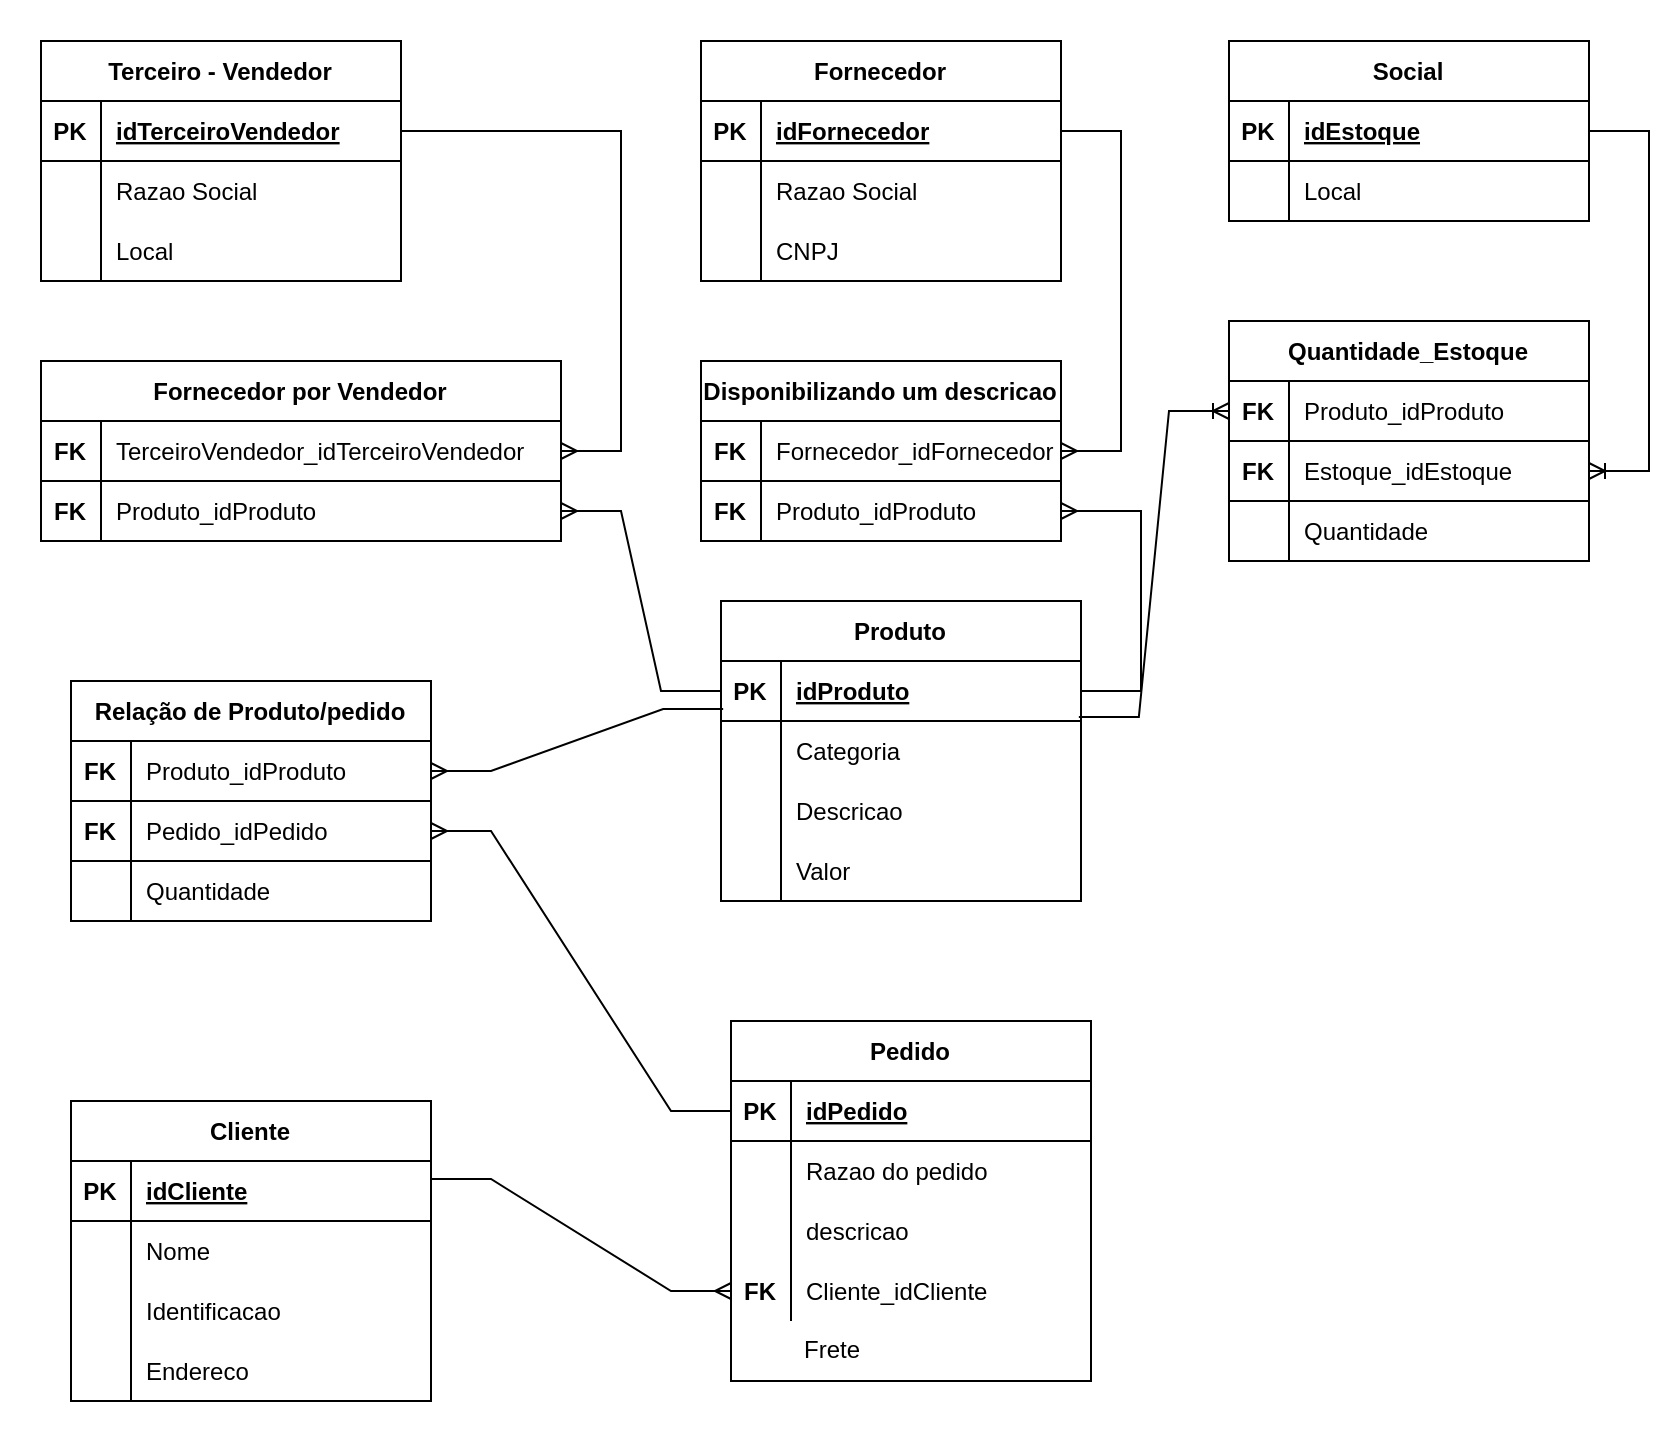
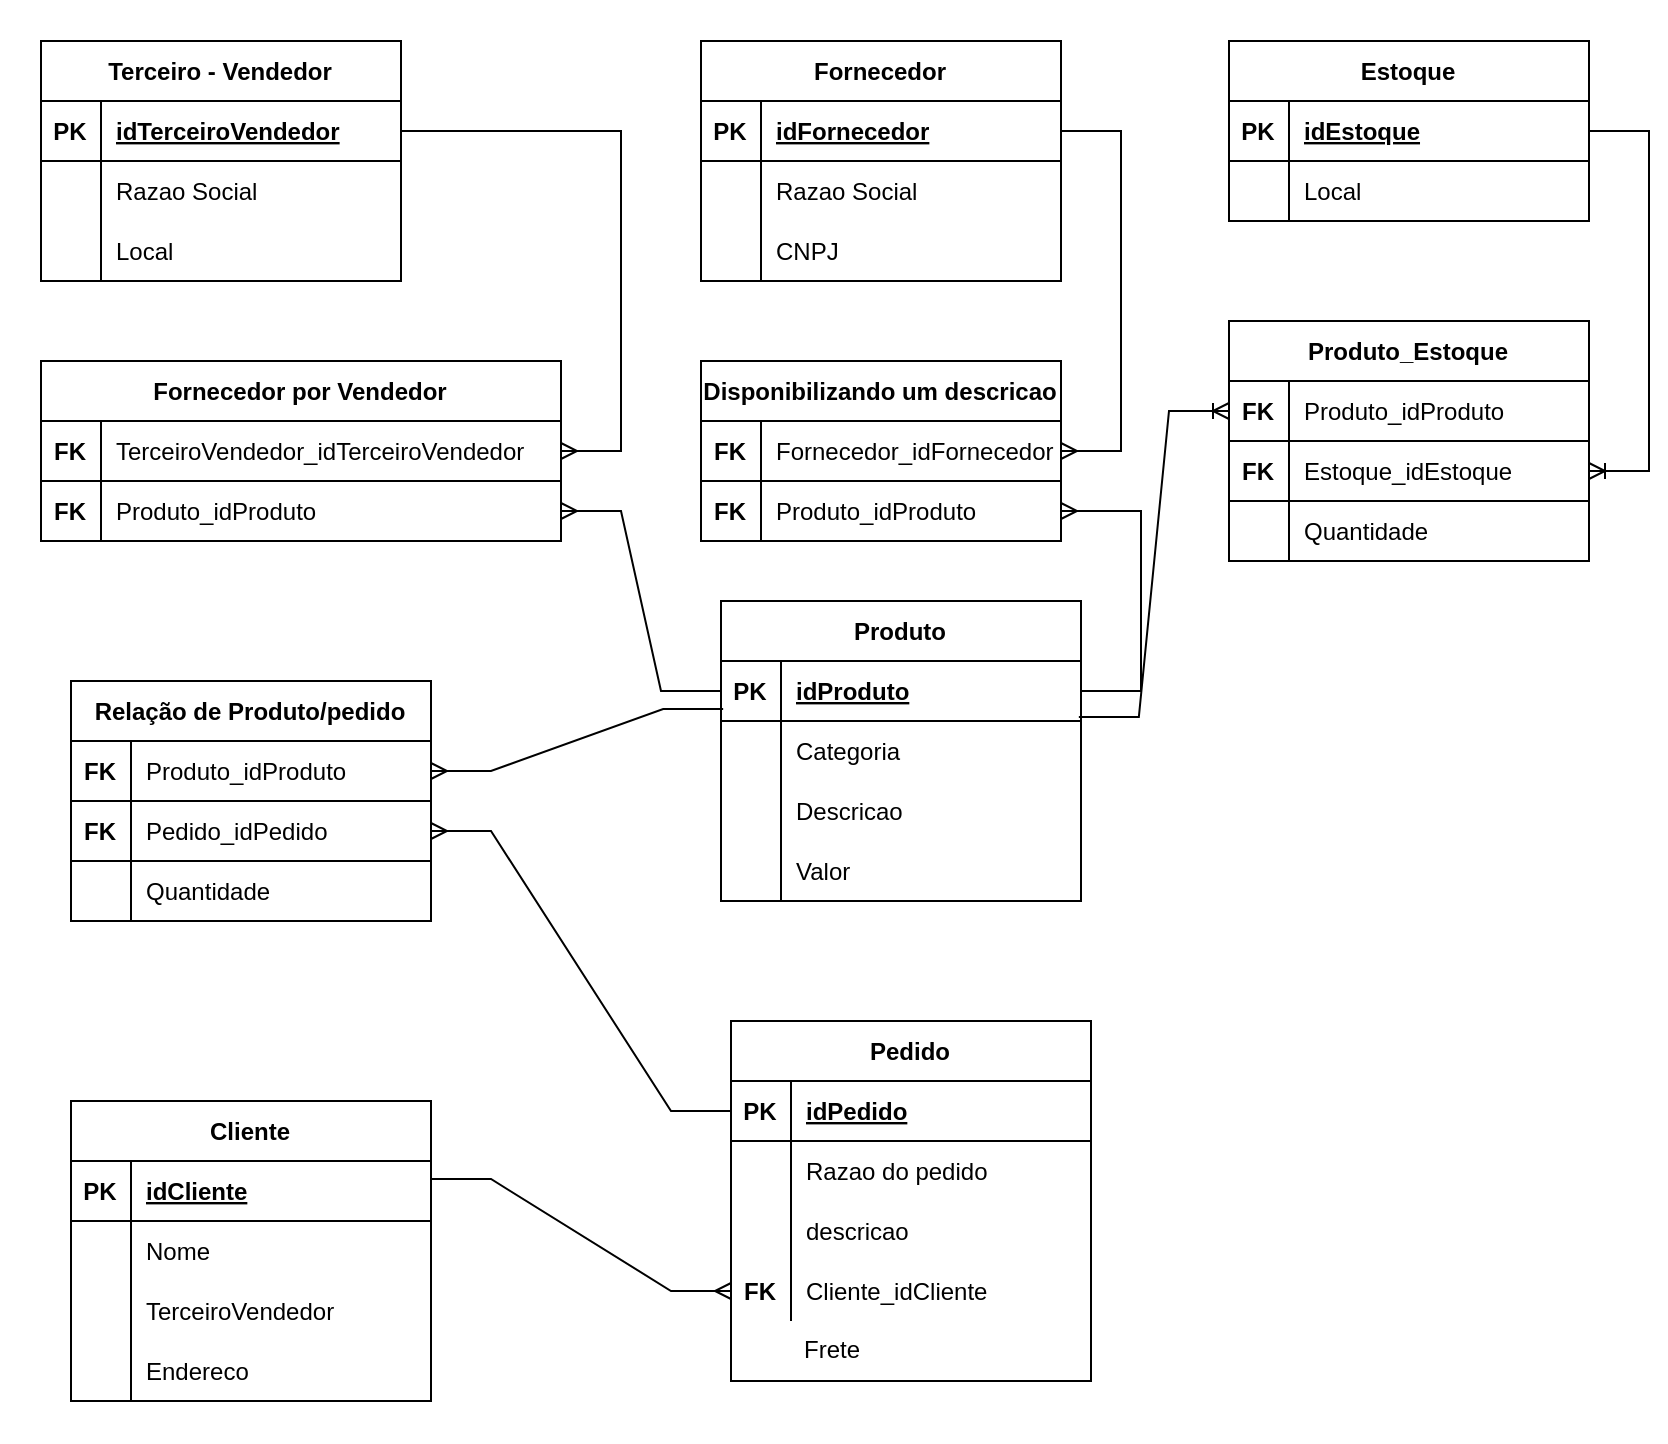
node "Social": label "Social" -> "Estoque"
node "Quantidade_Estoque": label "Quantidade_Estoque" -> "Produto_Estoque"
node "Identificacao": label "Identificacao" -> "TerceiroVendedor"
